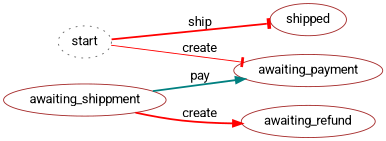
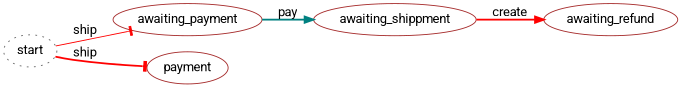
node "shipped": label "shipped" -> "payment"
edge "start" -> "awaiting_payment": label "create" -> "ship"
edge "awaiting_shippment" -> "awaiting_payment": reversed
